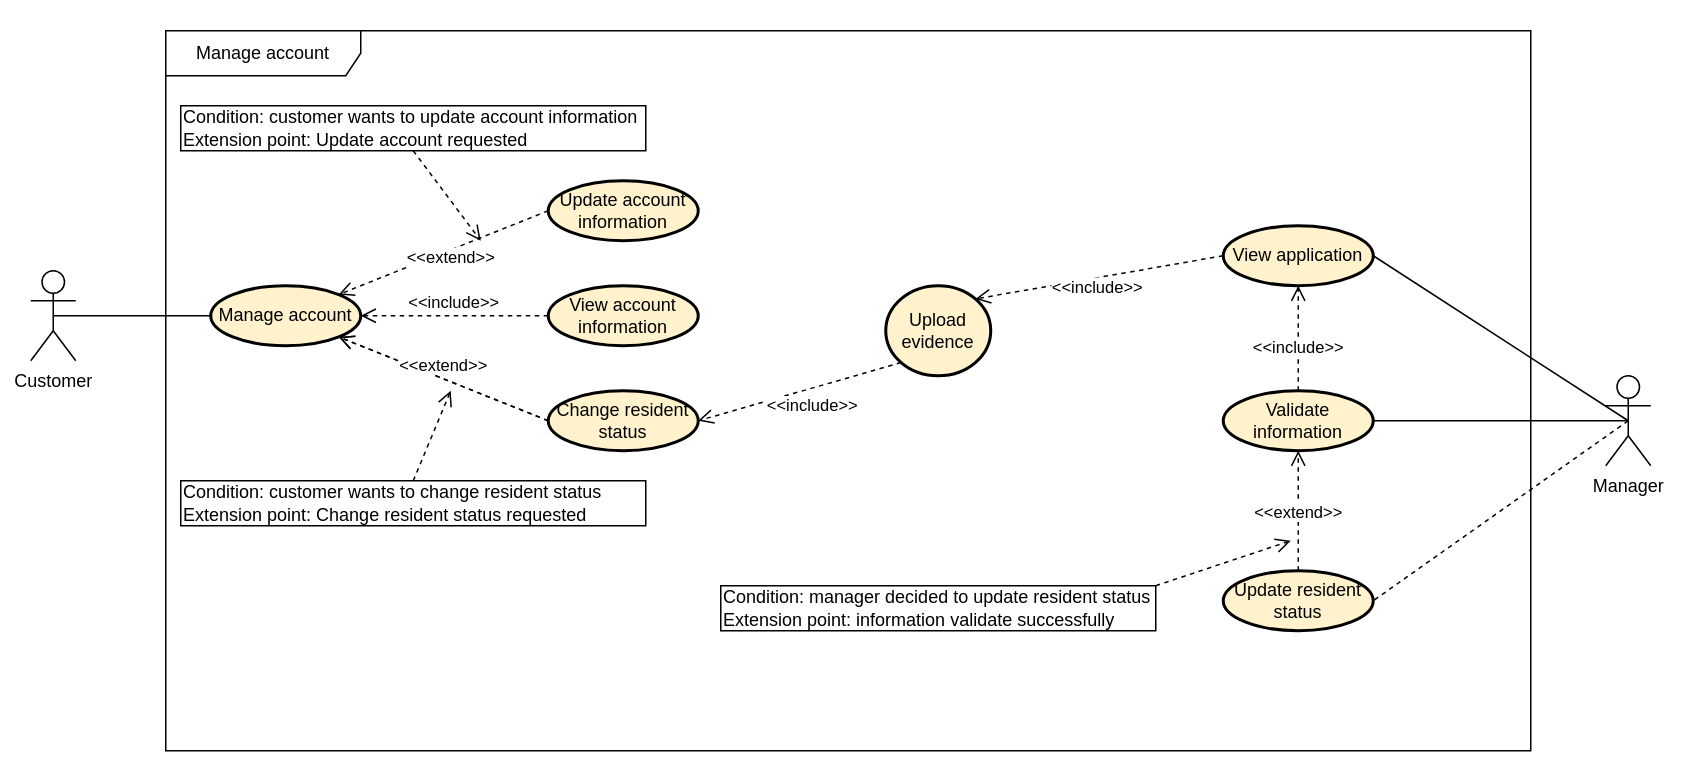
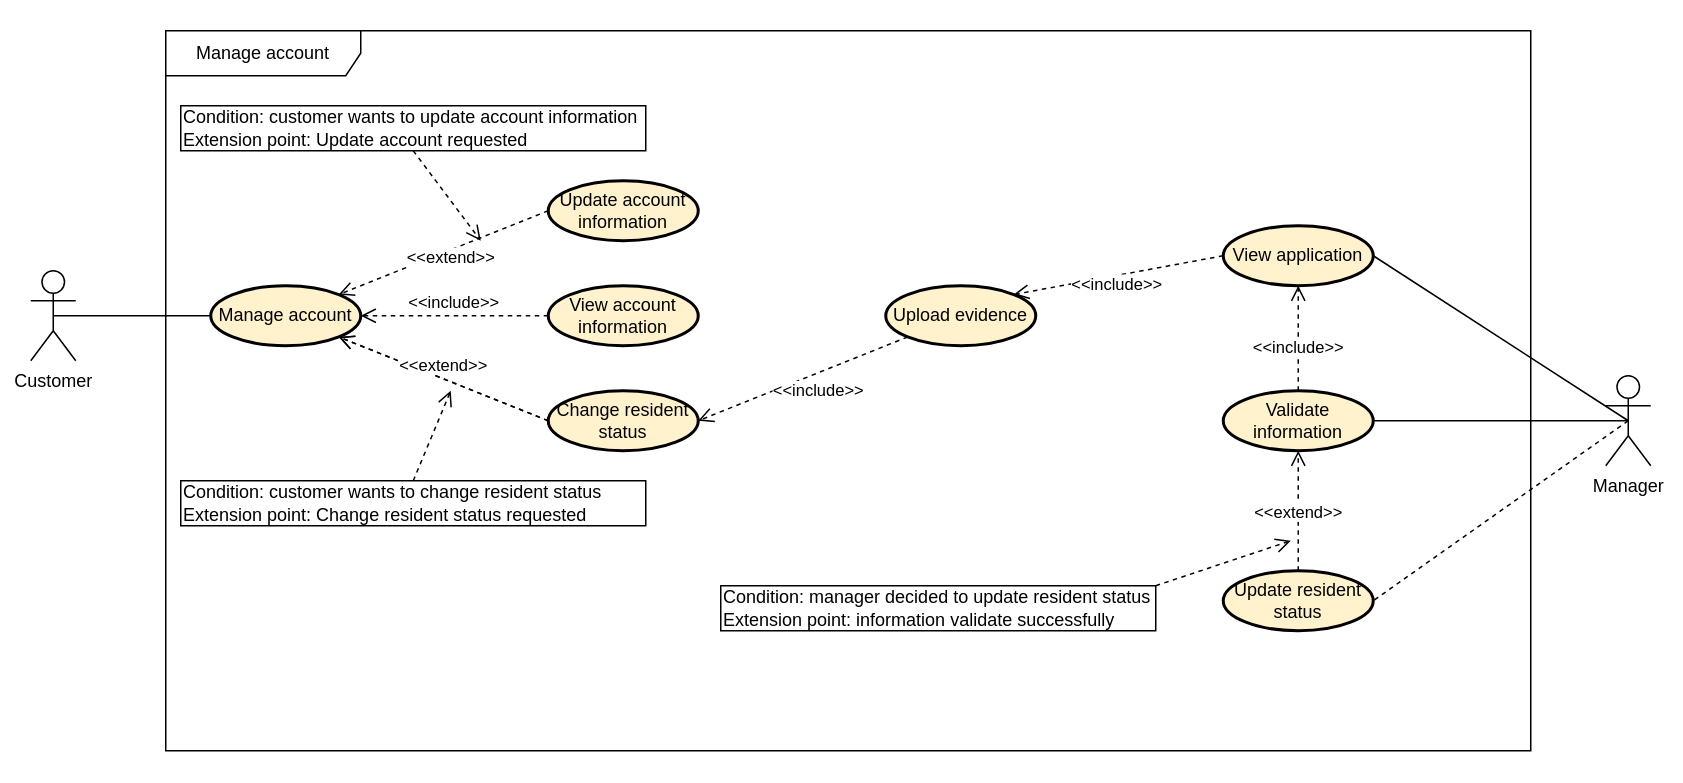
node "Upload evidence": size 105x90 -> 150x60
